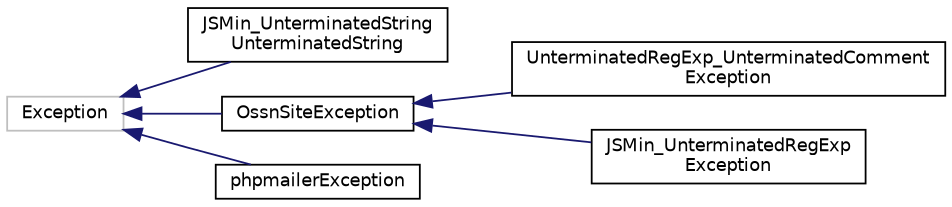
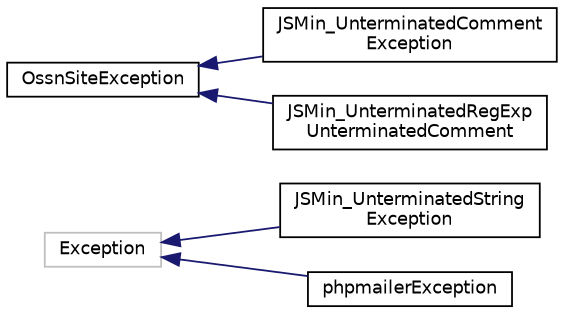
node "JSMin_UnterminatedString UnterminatedString": label "JSMin_UnterminatedString UnterminatedString" -> "JSMin_UnterminatedString Exception"
node "UnterminatedRegExp_UnterminatedComment Exception": label "UnterminatedRegExp_UnterminatedComment Exception" -> "JSMin_UnterminatedComment Exception"
edge "OssnSiteException" -> "Exception": removed
node "JSMin_UnterminatedRegExp Exception": label "JSMin_UnterminatedRegExp Exception" -> "JSMin_UnterminatedRegExp UnterminatedComment"
